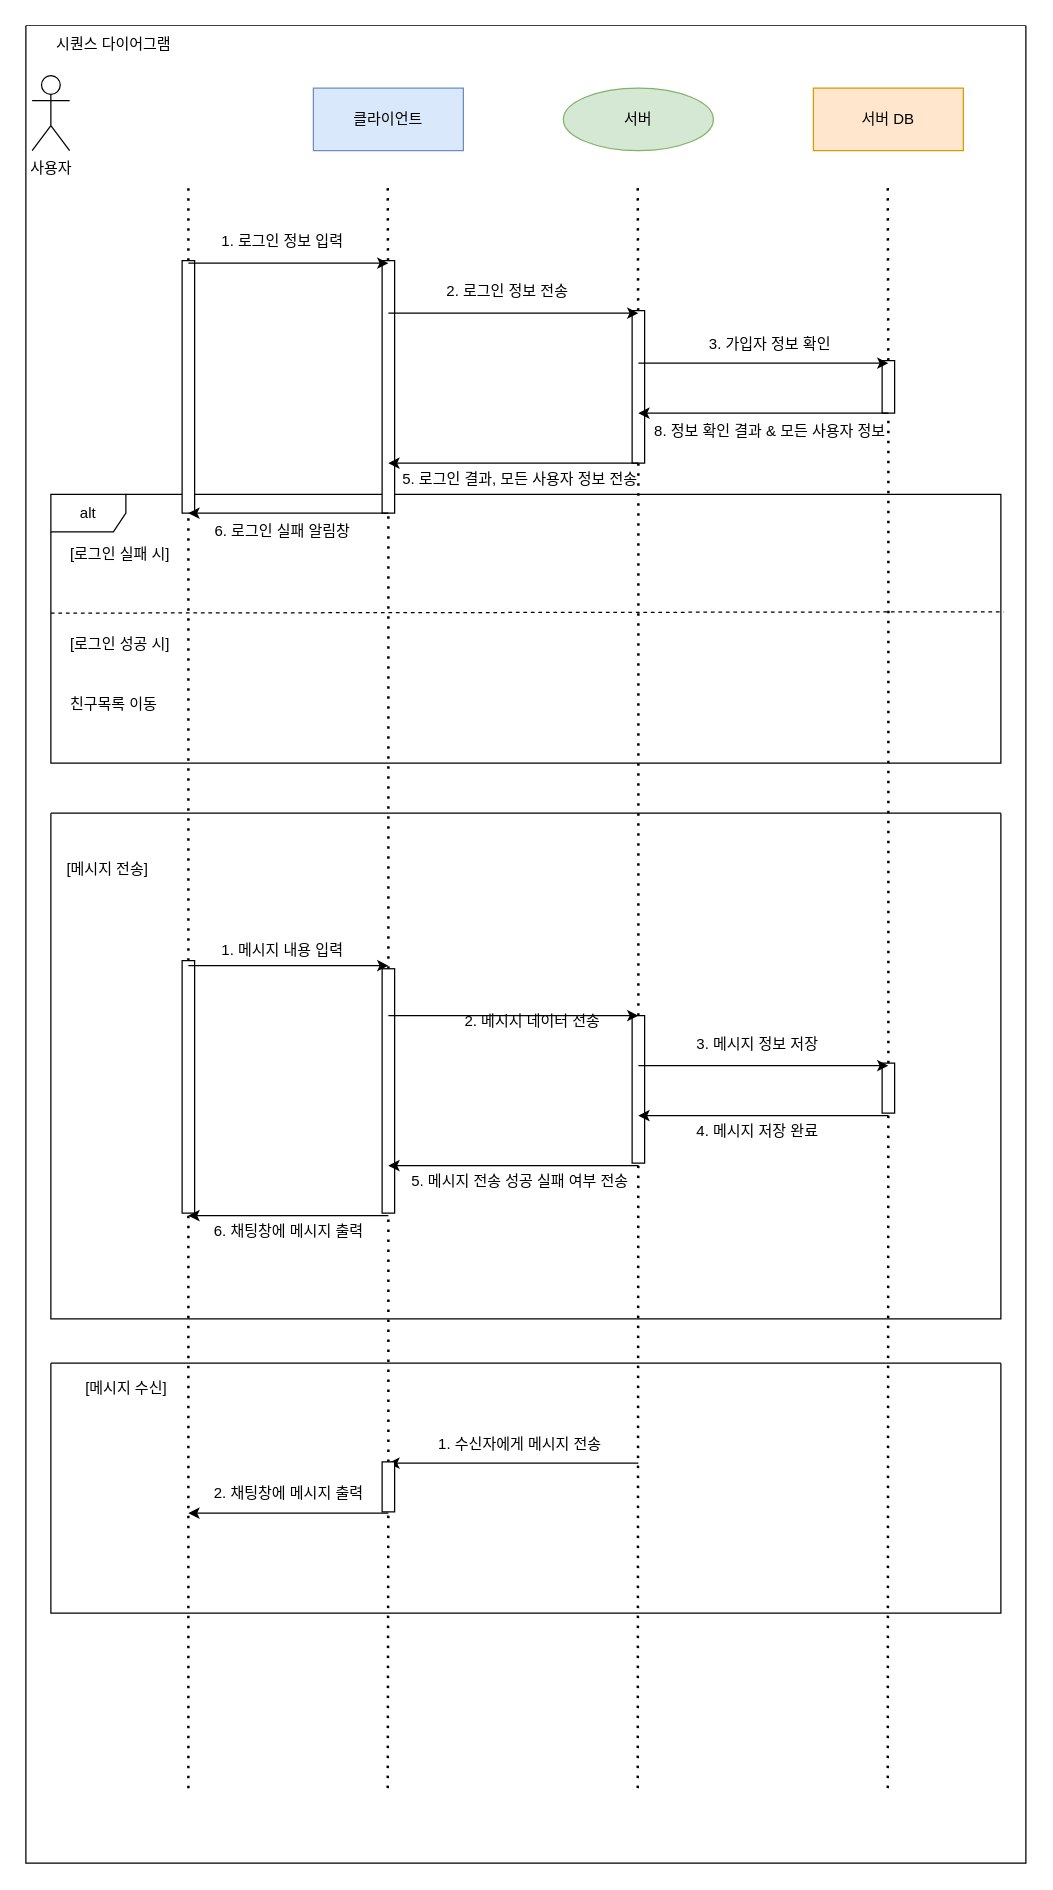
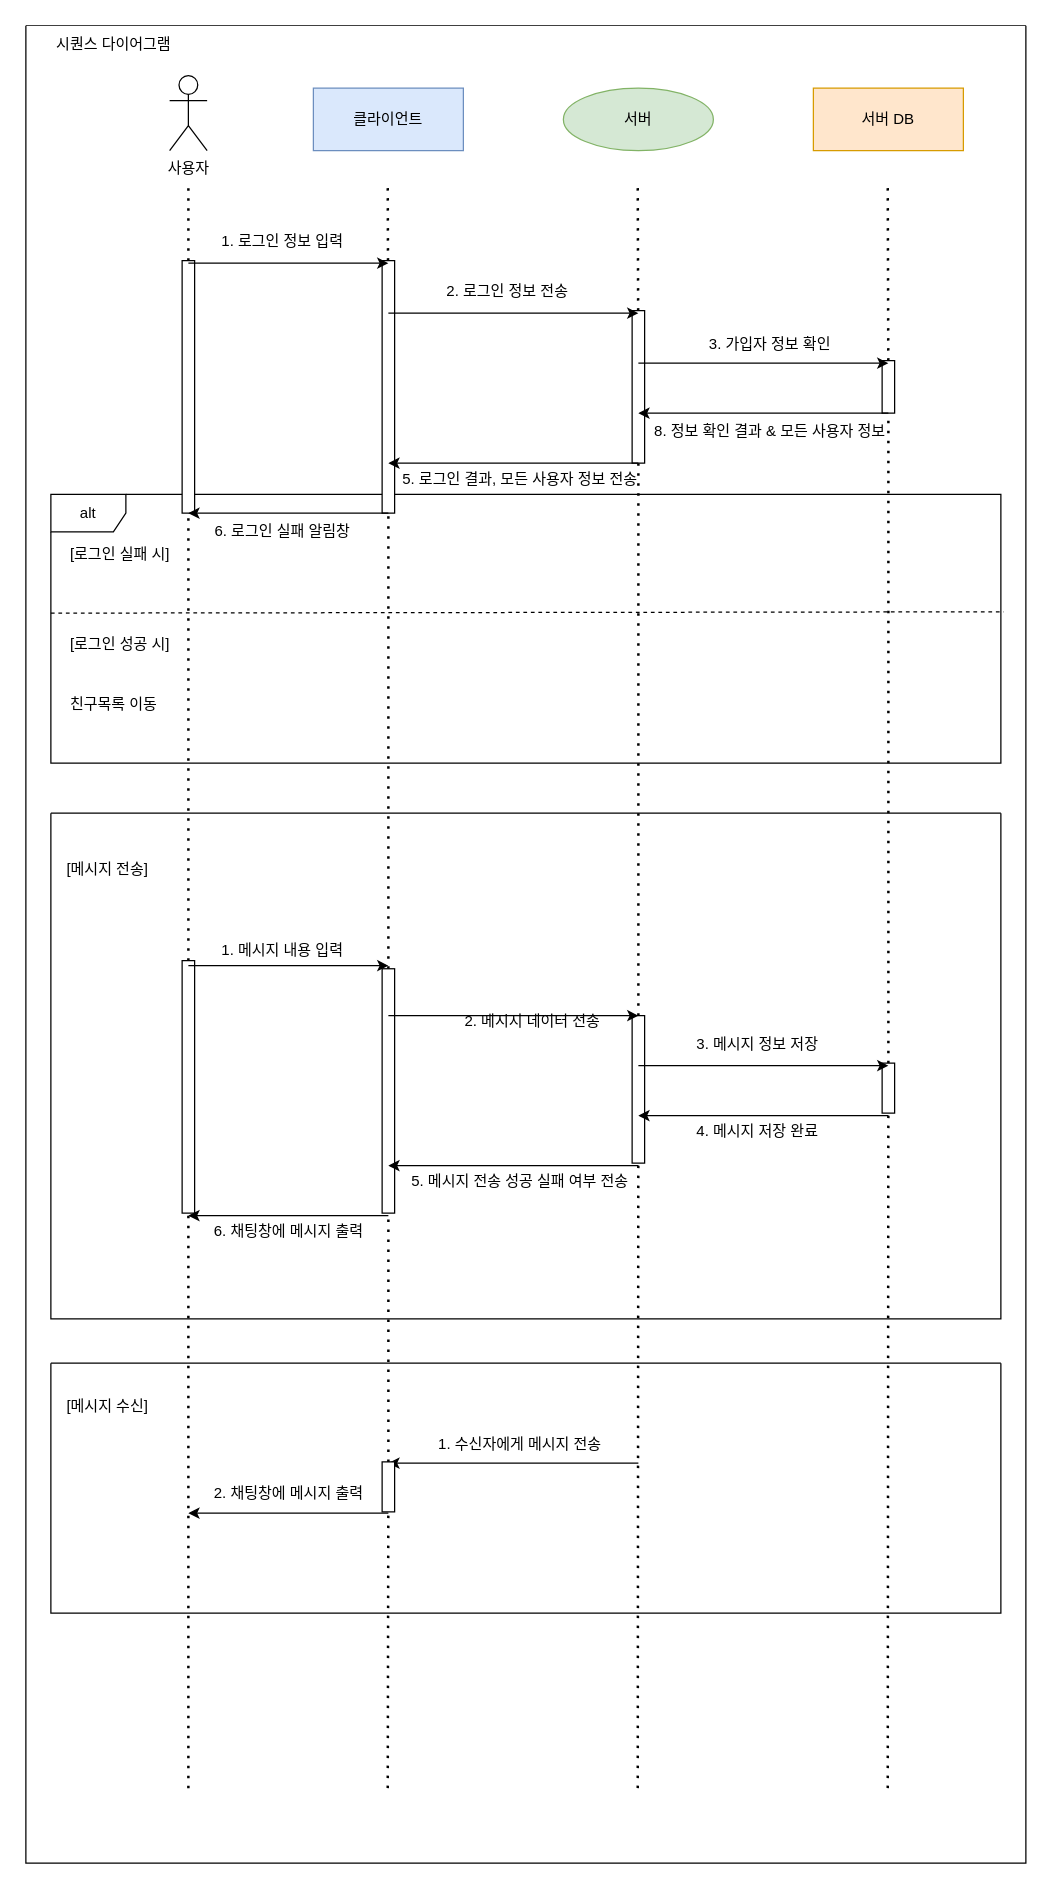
node "사용자": moved (51, 113) -> (188, 113)
node "[메시지 수신]": moved (126, 1388) -> (107, 1407)
